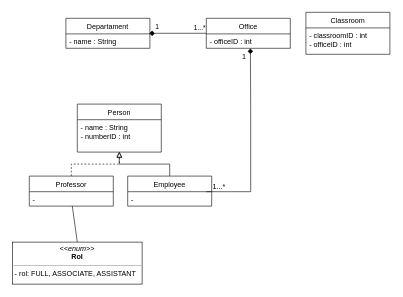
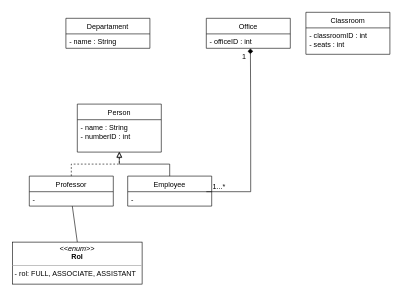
edge "Office" -> "- name : String": removed, labels "1...*", "1"
node "- classroomID : int - officeID : int": label "- classroomID : int - officeID : int" -> "- classroomID : int - seats : int"
